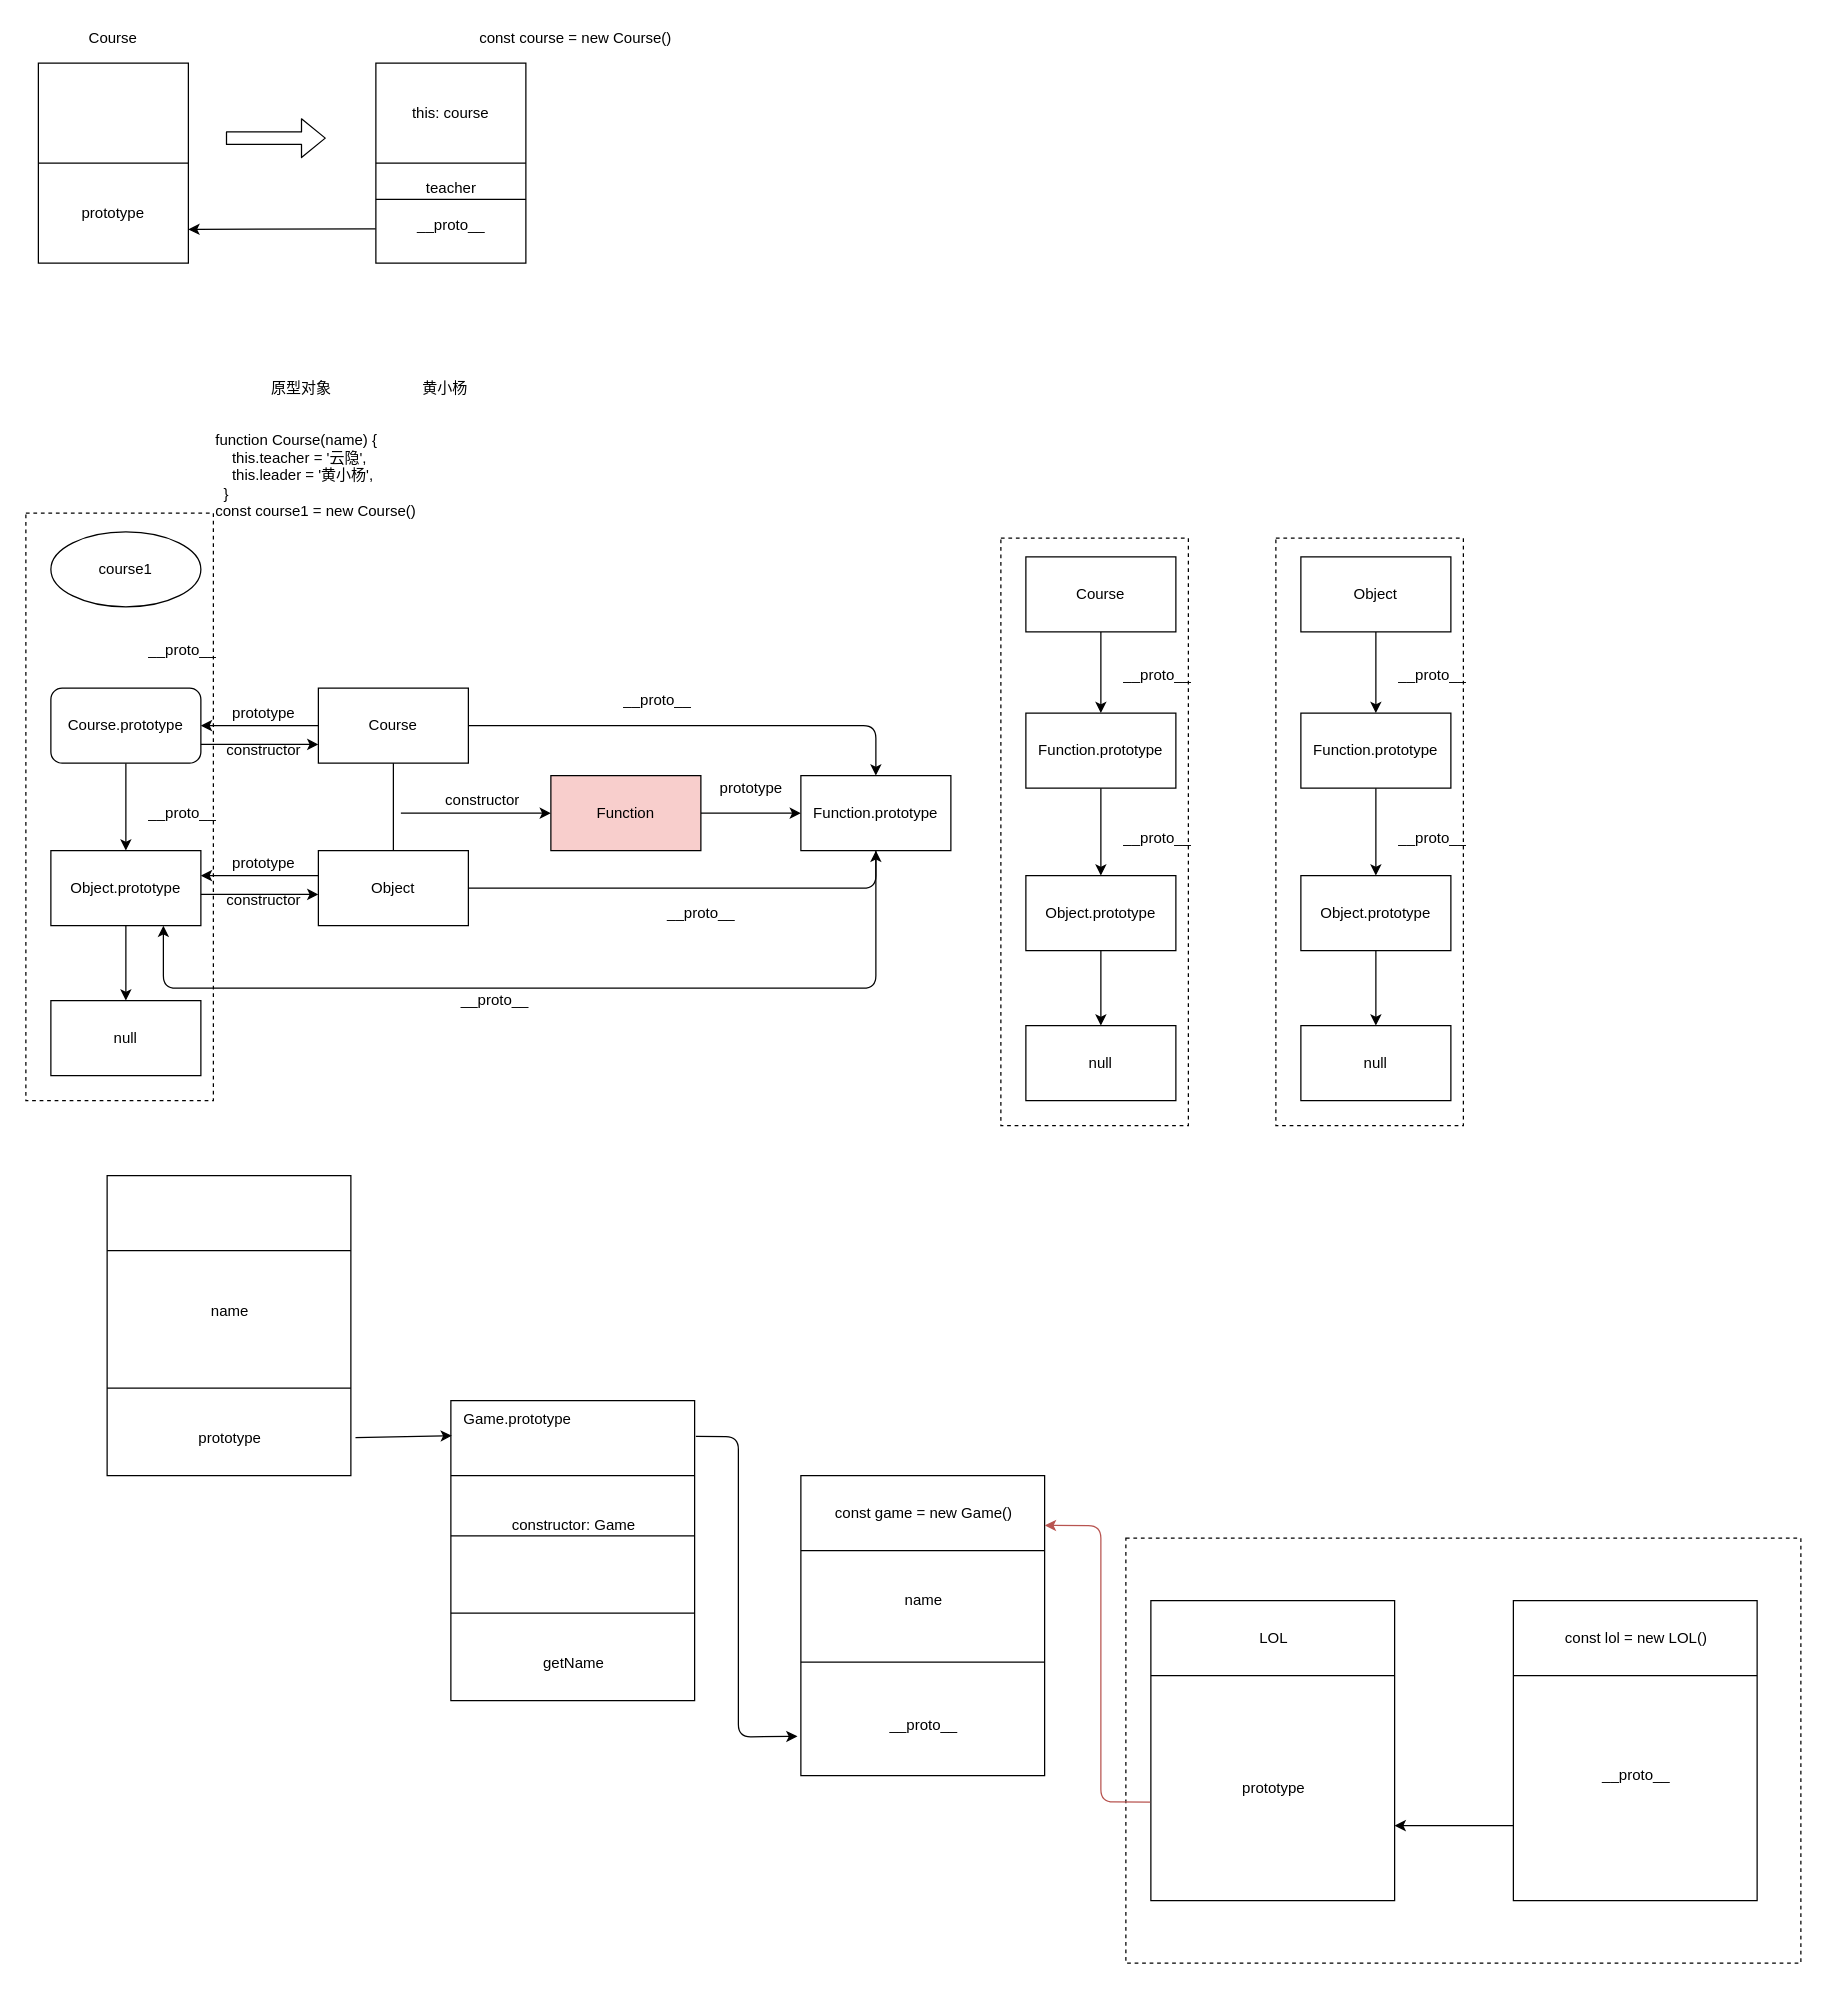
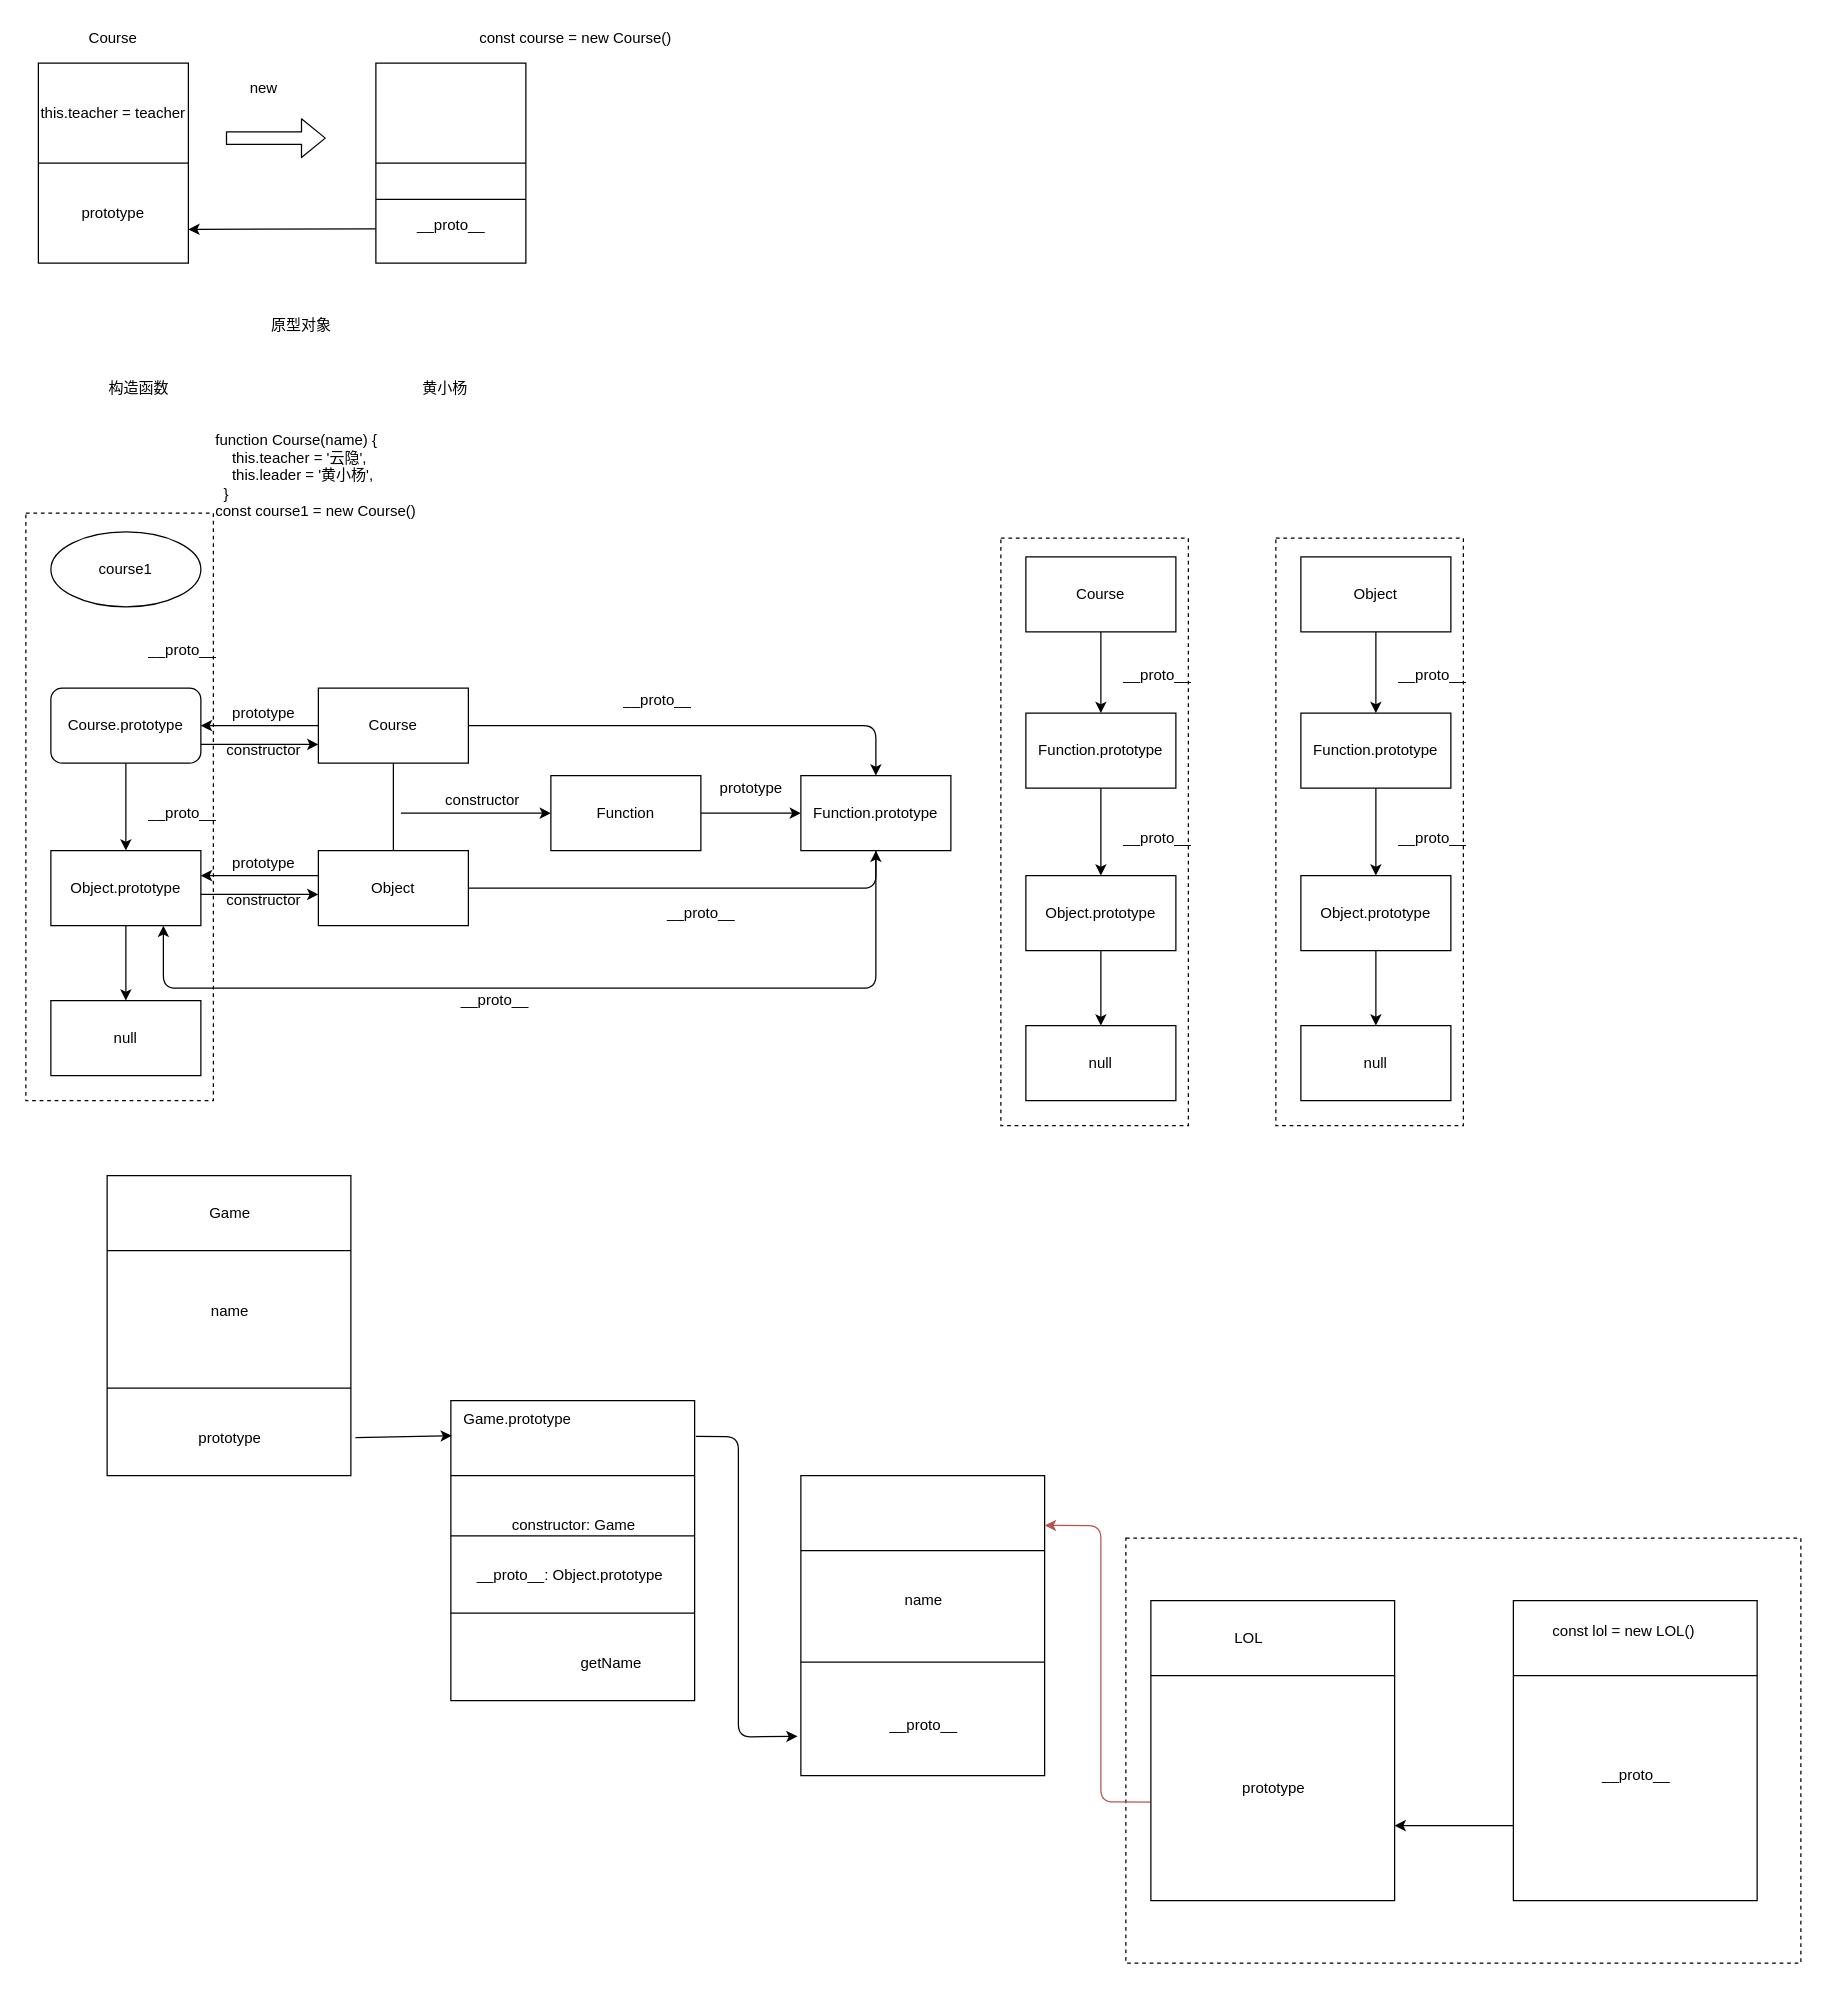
node "new": added
node "this.teacher = teacher": added
node "this: course": removed
node "teacher": removed
node "构造函数": added
node "原型对象": moved (301, 388) -> (301, 326)
node "Function": fillcolor #f8cecc -> #ffffff
node "Game": added
node "const game = new Game()": removed
node "__proto__: Object.prototype": added
node "LOL": moved (1273, 1638) -> (1248, 1638)
node "const lol = new LOL()": moved (1635, 1638) -> (1623, 1632)
node "getName": moved (573, 1663) -> (610, 1663)
